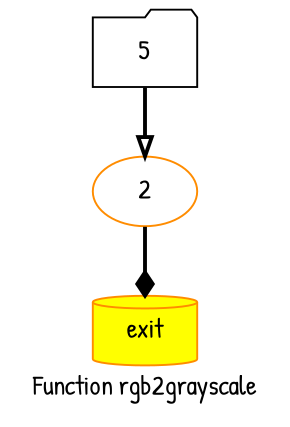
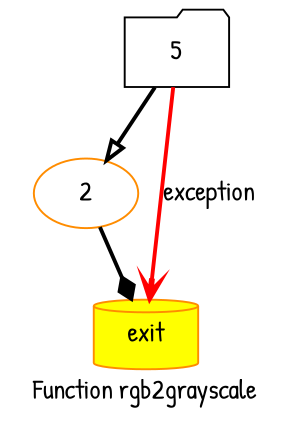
edge "5" -> "exit": added, label "exception"
